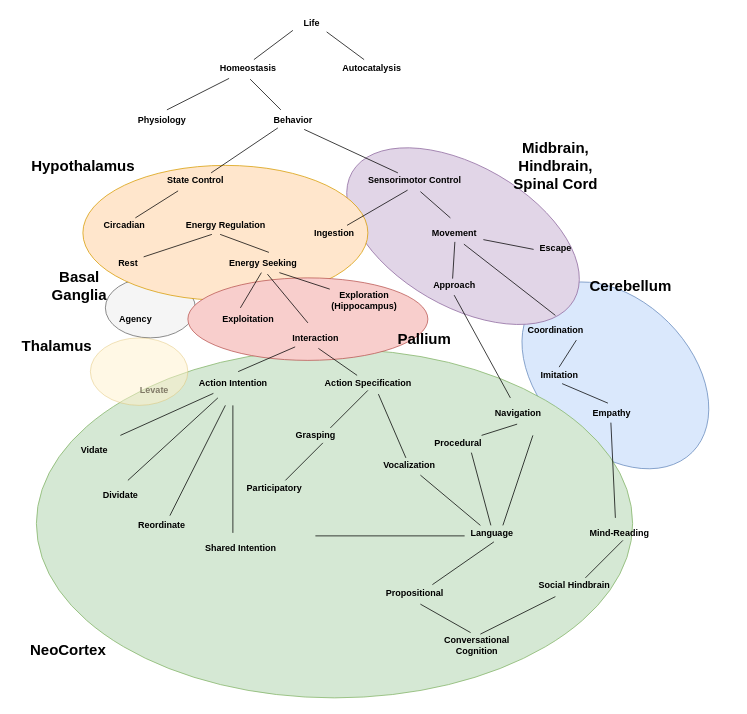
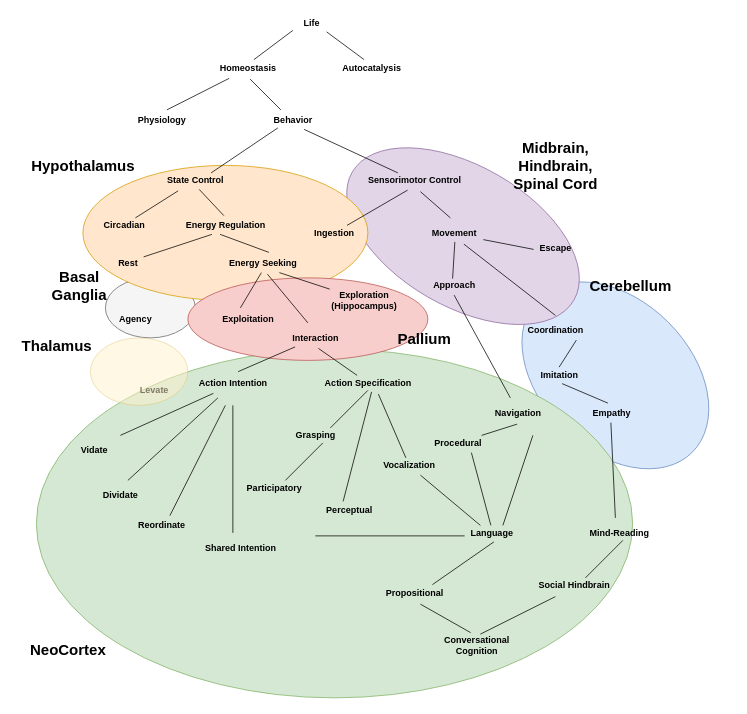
edge "State Control" -- "Energy Regulation": added
edge "Action Specification" -- "Perceptual": added
node "Perceptual": added
